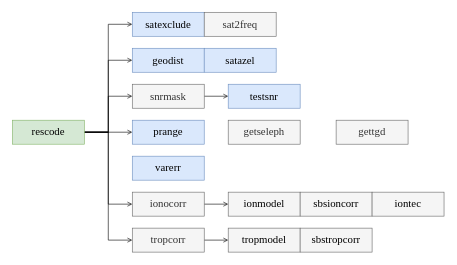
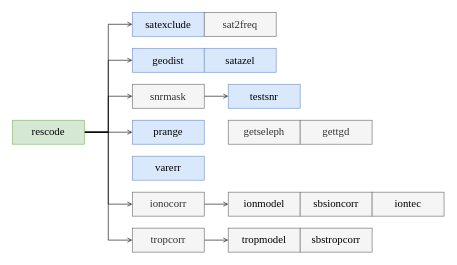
node "gettgd": moved (372, 132) -> (336, 132)
